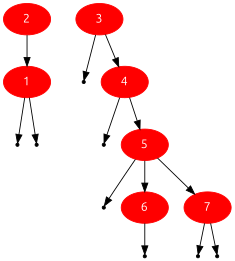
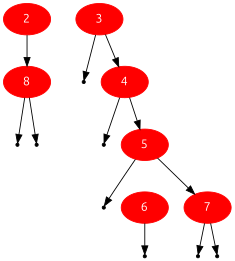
node "1": label "1" -> "8"
edge "5" -> "6": removed
